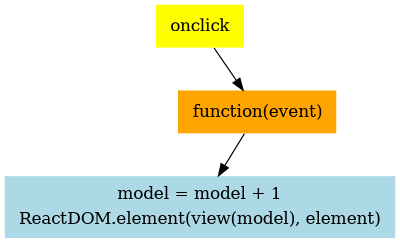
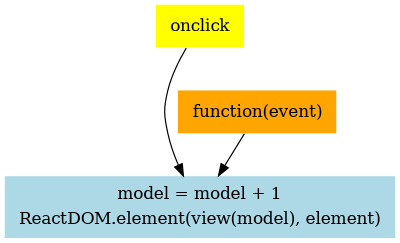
edge "onclick" -> "function(event)": now "onclick" -> "model = model + 1"
